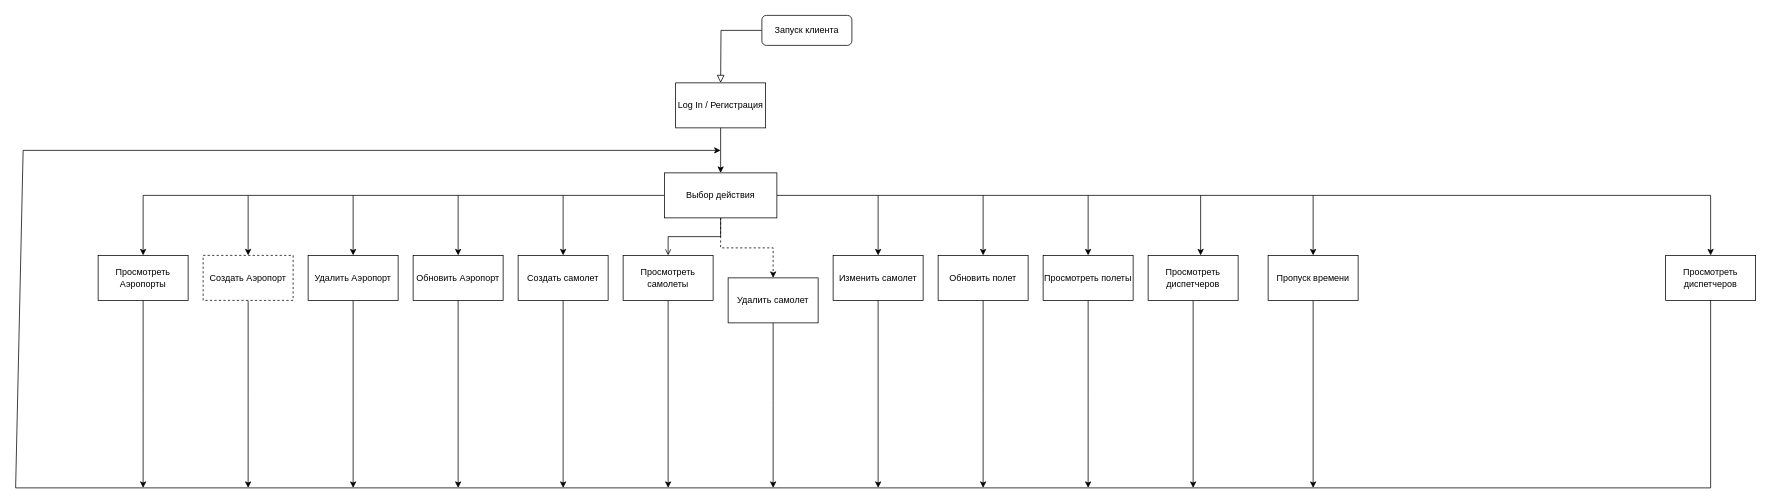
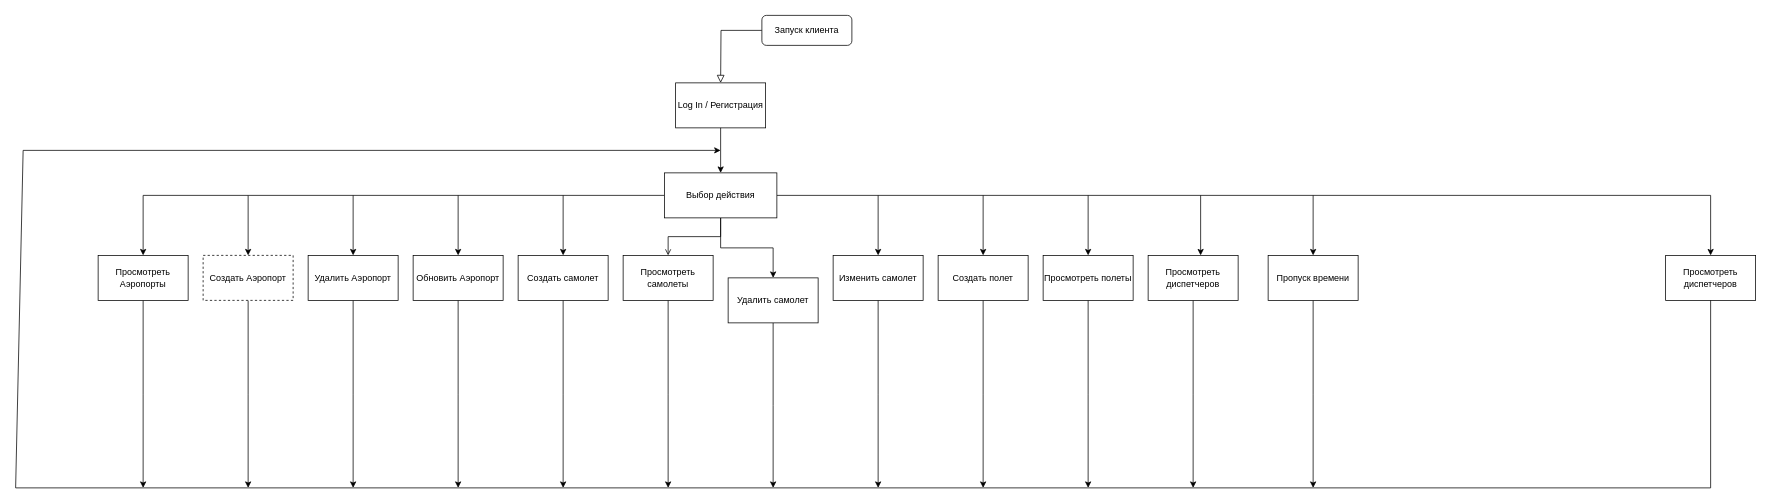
edge "Выбор действия" -> "Удалить самолет": style dashed -> solid
node "Обновить полет": label "Обновить полет" -> "Создать полет"
